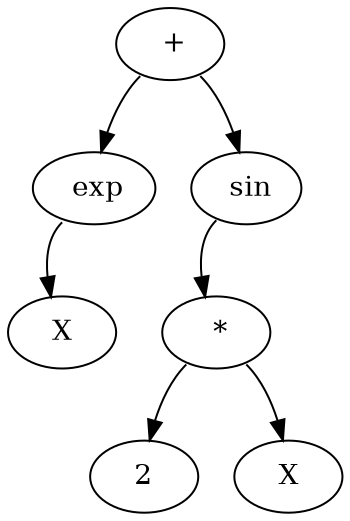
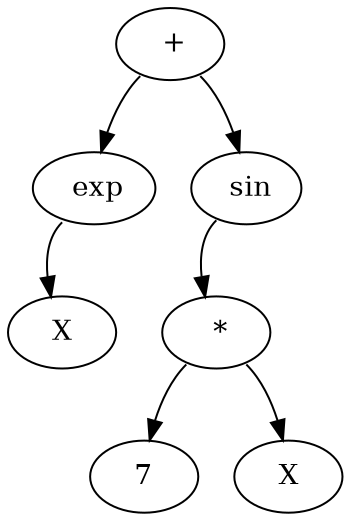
node "2": label "2" -> "7"
